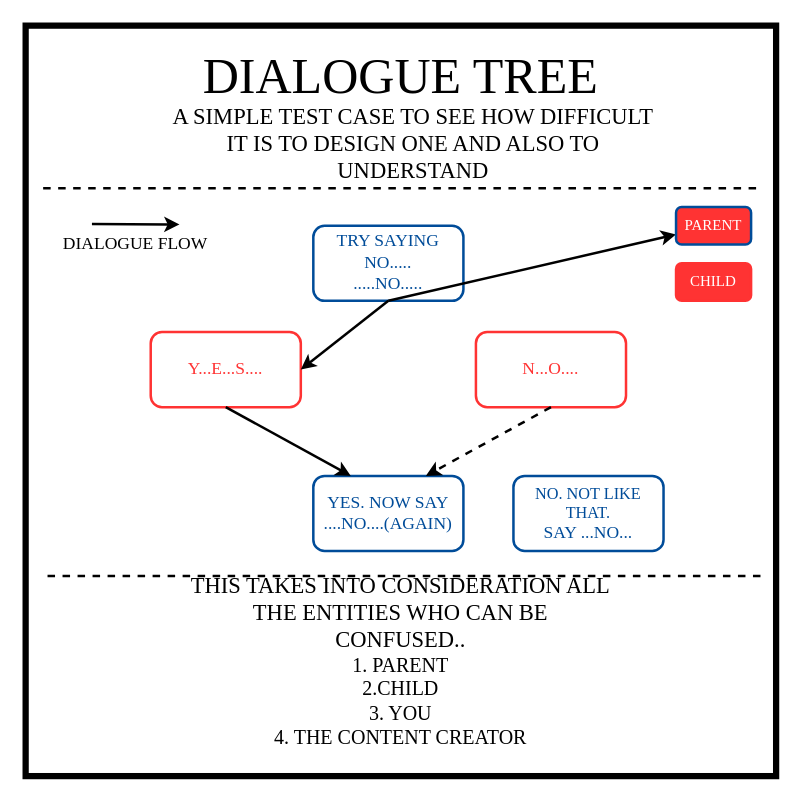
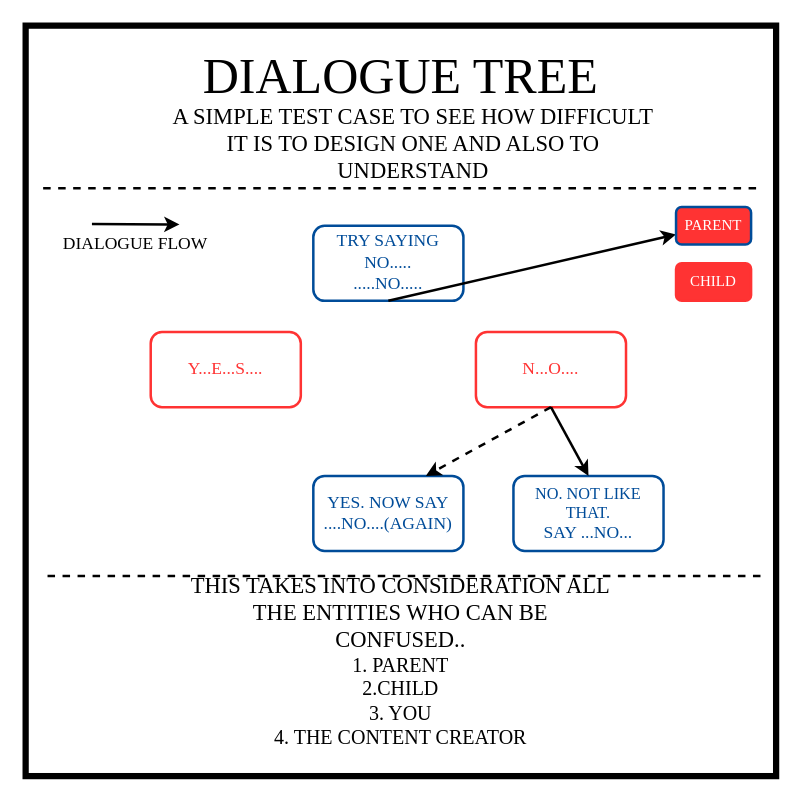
edge "TRY SAYING NO..... .....NO....." -> "Y...E...S....": removed
edge "N...O...." -> "NO. NOT LIKE THAT. SAY ...NO...": added
edge "Y...E...S...." -> "YES. NOW SAY ....NO....(AGAIN)": removed
